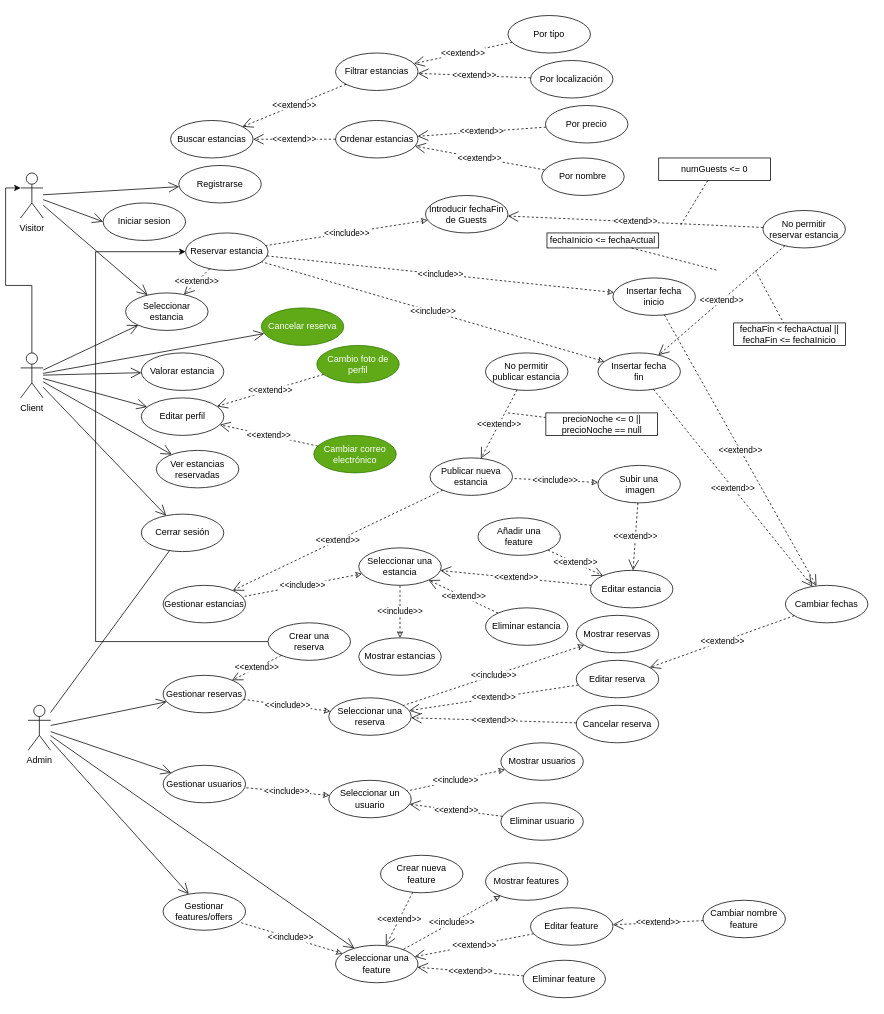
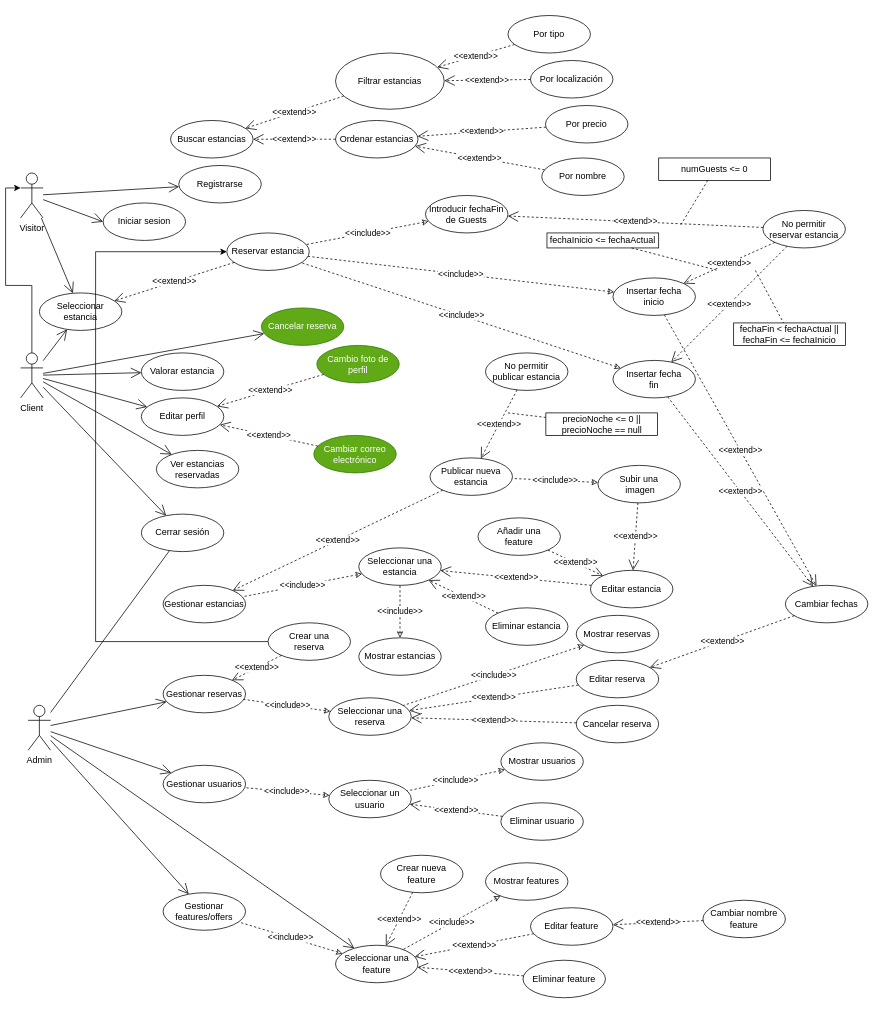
node "Filtrar estancias": size 83x38 -> 109x56
node "Reservar estancia": moved (227, 252) -> (268, 252)
edge "No permitir reservar estancia" -> "Insertar fecha inicio": added, label "<<extend>>"
node "Seleccionar estancia": moved (167, 312) -> (81, 312)
node "Insertar fecha fin": moved (639, 372) -> (654, 379)
